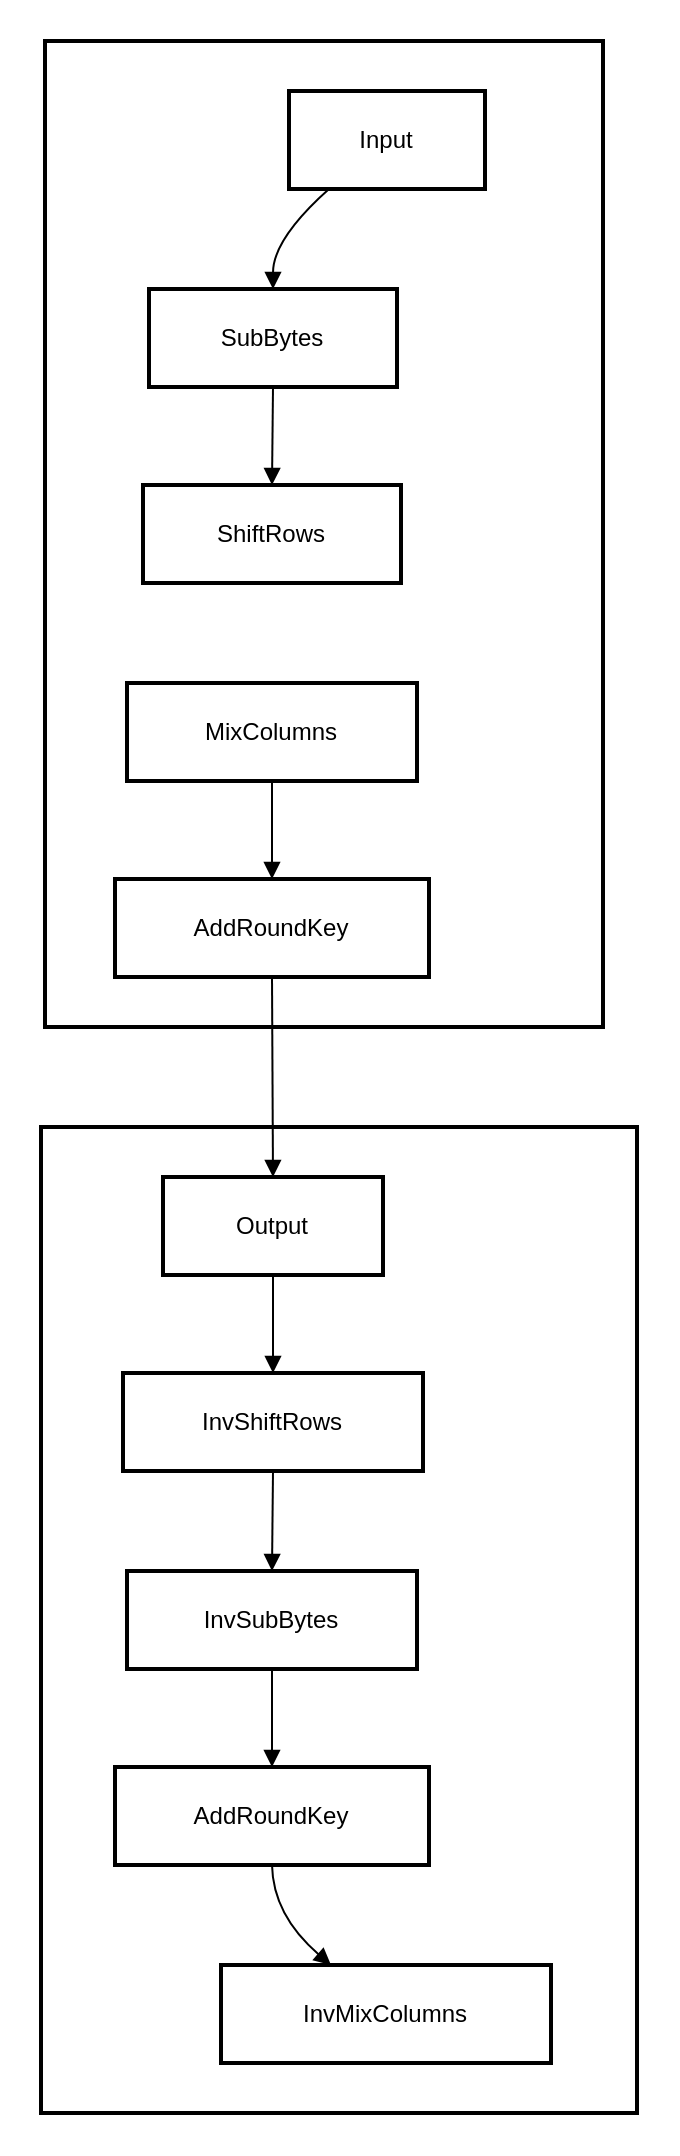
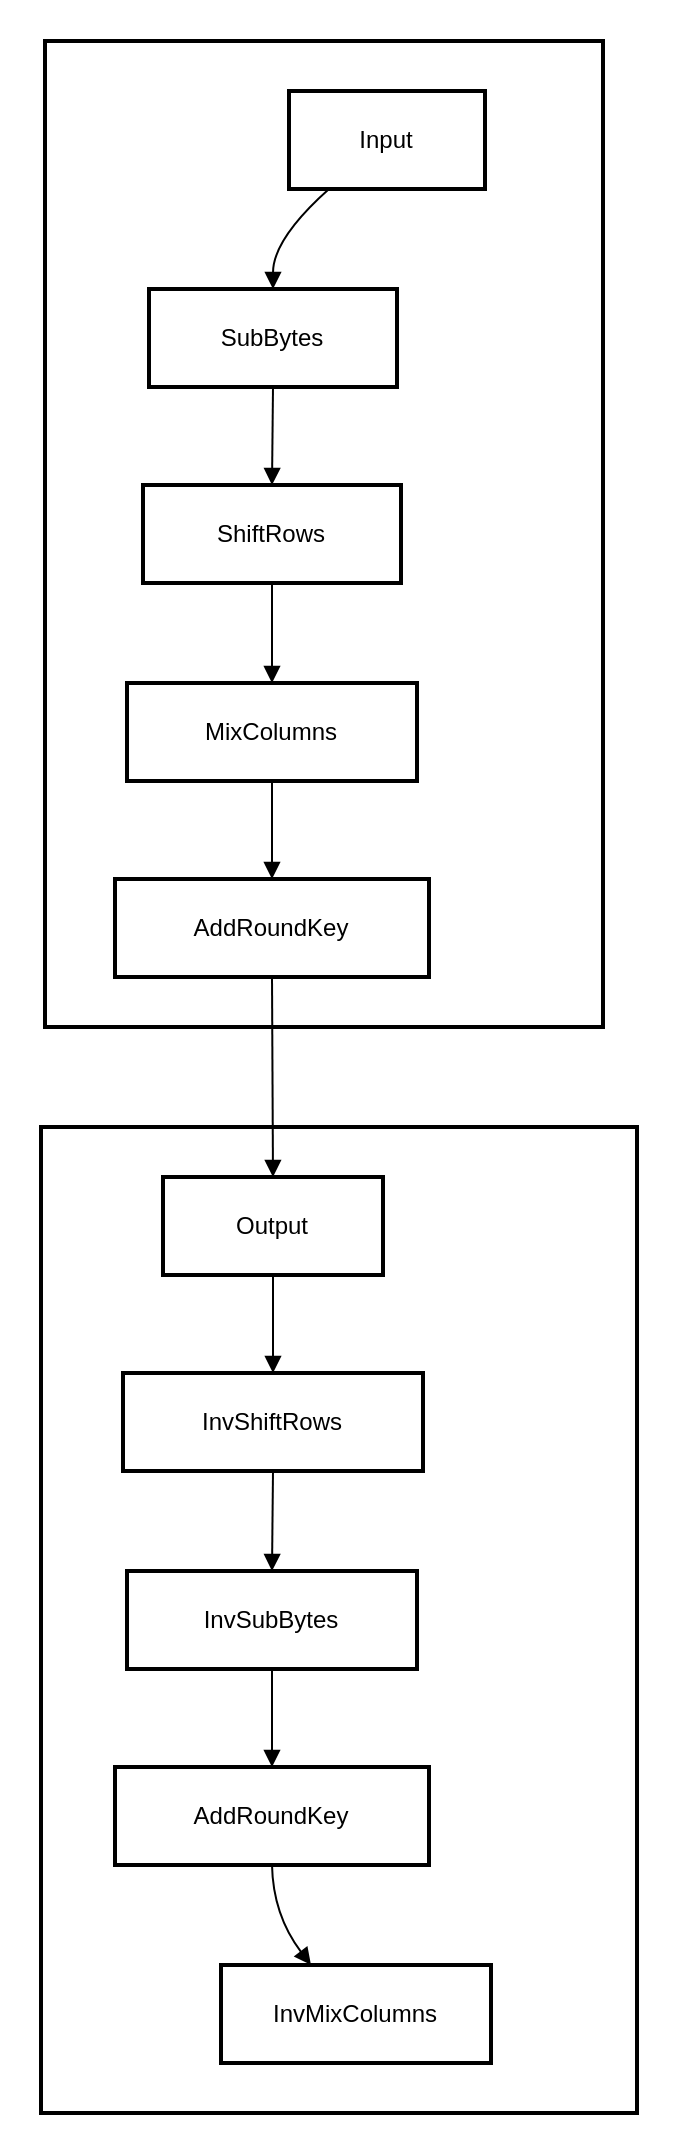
edge "ShiftRows" -> "MixColumns": added
node "InvMixColumns": size 330x98 -> 270x98
